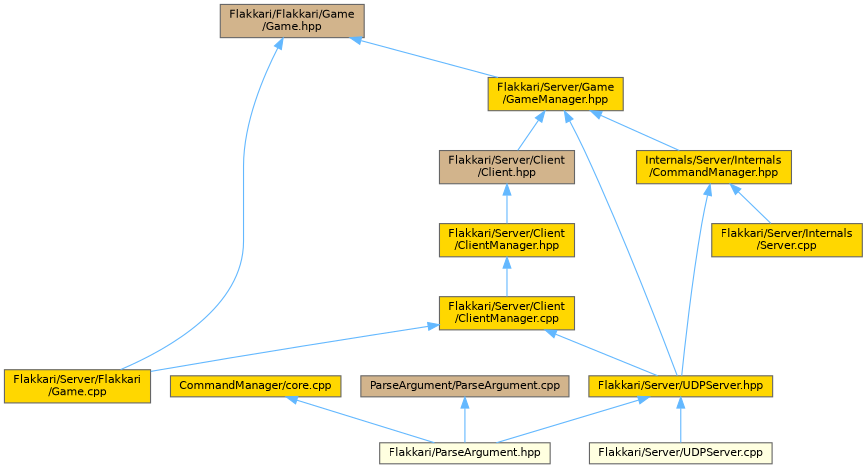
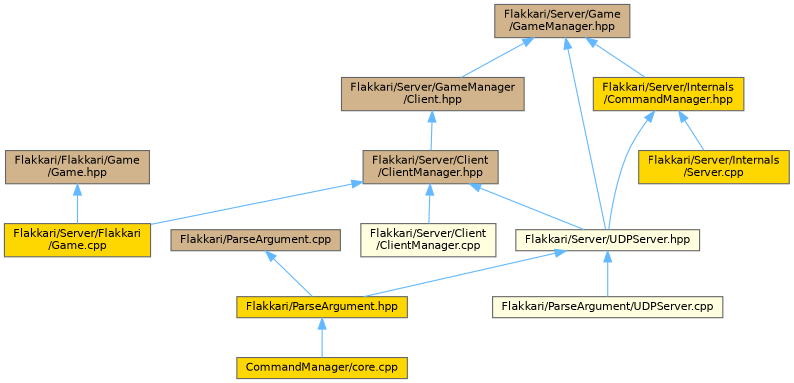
edge "Flakkari/Server/Game /GameManager.hpp" -> "Flakkari/Flakkari/Game /Game.hpp": removed
node "Flakkari/Server/Game /GameManager.hpp": fillcolor gold -> tan
node "Flakkari/Server/Client /Client.hpp": label "Flakkari/Server/Client /Client.hpp" -> "Flakkari/Server/GameManager /Client.hpp"
node "Internals/Server/Internals /CommandManager.hpp": label "Internals/Server/Internals /CommandManager.hpp" -> "Flakkari/Server/Internals /CommandManager.hpp"
node "Flakkari/Server/Client /ClientManager.hpp": fillcolor gold -> tan
node "Flakkari/Server/Client /ClientManager.cpp": fillcolor gold -> lightyellow
edge "Flakkari/Server/Flakkari /Game.cpp" -> "Flakkari/Server/Client /ClientManager.cpp": now "Flakkari/Server/Flakkari /Game.cpp" -> "Flakkari/Server/Client /ClientManager.hpp"
edge "Flakkari/Server/UDPServer.hpp" -> "Flakkari/Server/Client /ClientManager.cpp": now "Flakkari/Server/UDPServer.hpp" -> "Flakkari/Server/Client /ClientManager.hpp"
node "ParseArgument/ParseArgument.cpp": label "ParseArgument/ParseArgument.cpp" -> "Flakkari/ParseArgument.cpp"
node "Flakkari/Server/UDPServer.hpp": fillcolor gold -> lightyellow
edge "Flakkari/ParseArgument.hpp" -> "CommandManager/core.cpp": reversed
node "Flakkari/ParseArgument.hpp": fillcolor lightyellow -> gold
node "Flakkari/Server/UDPServer.cpp": label "Flakkari/Server/UDPServer.cpp" -> "Flakkari/ParseArgument/UDPServer.cpp"
